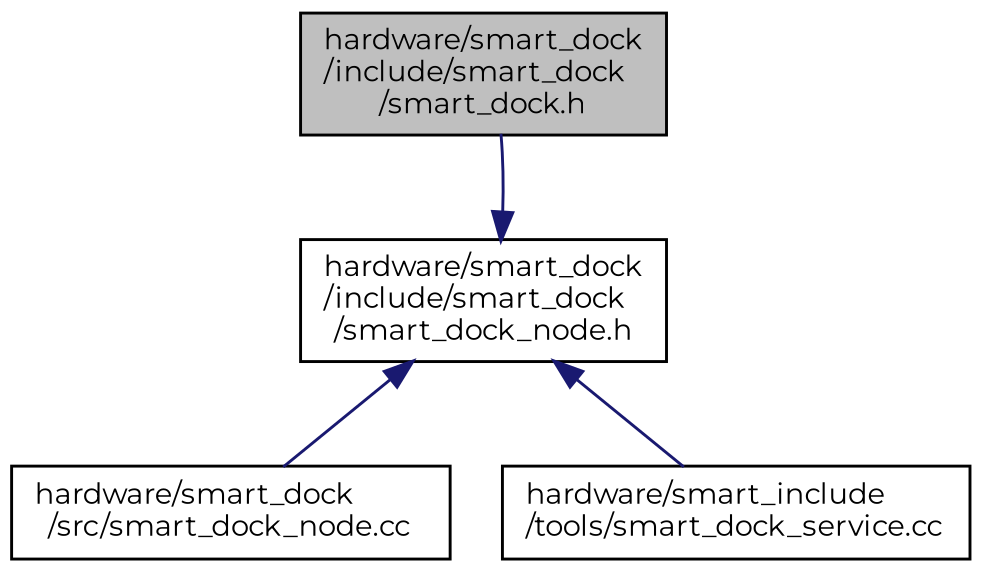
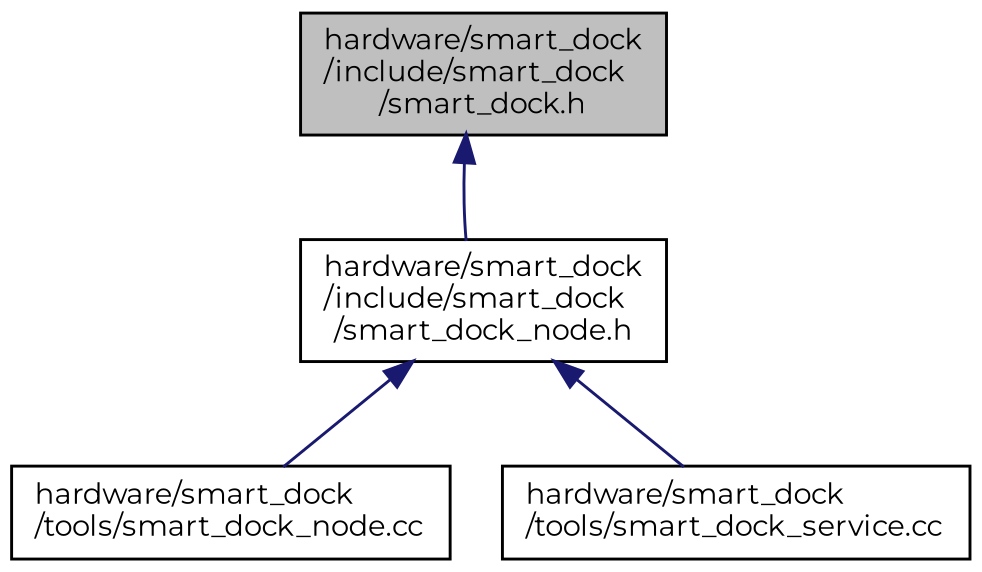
edge "hardware/smart_dock /include/smart_dock /smart_dock.h" -> "hardware/smart_dock /include/smart_dock /smart_dock_node.h": reversed
node "hardware/smart_dock /src/smart_dock_node.cc": label "hardware/smart_dock /src/smart_dock_node.cc" -> "hardware/smart_dock /tools/smart_dock_node.cc"
node "hardware/smart_include /tools/smart_dock_service.cc": label "hardware/smart_include /tools/smart_dock_service.cc" -> "hardware/smart_dock /tools/smart_dock_service.cc"
